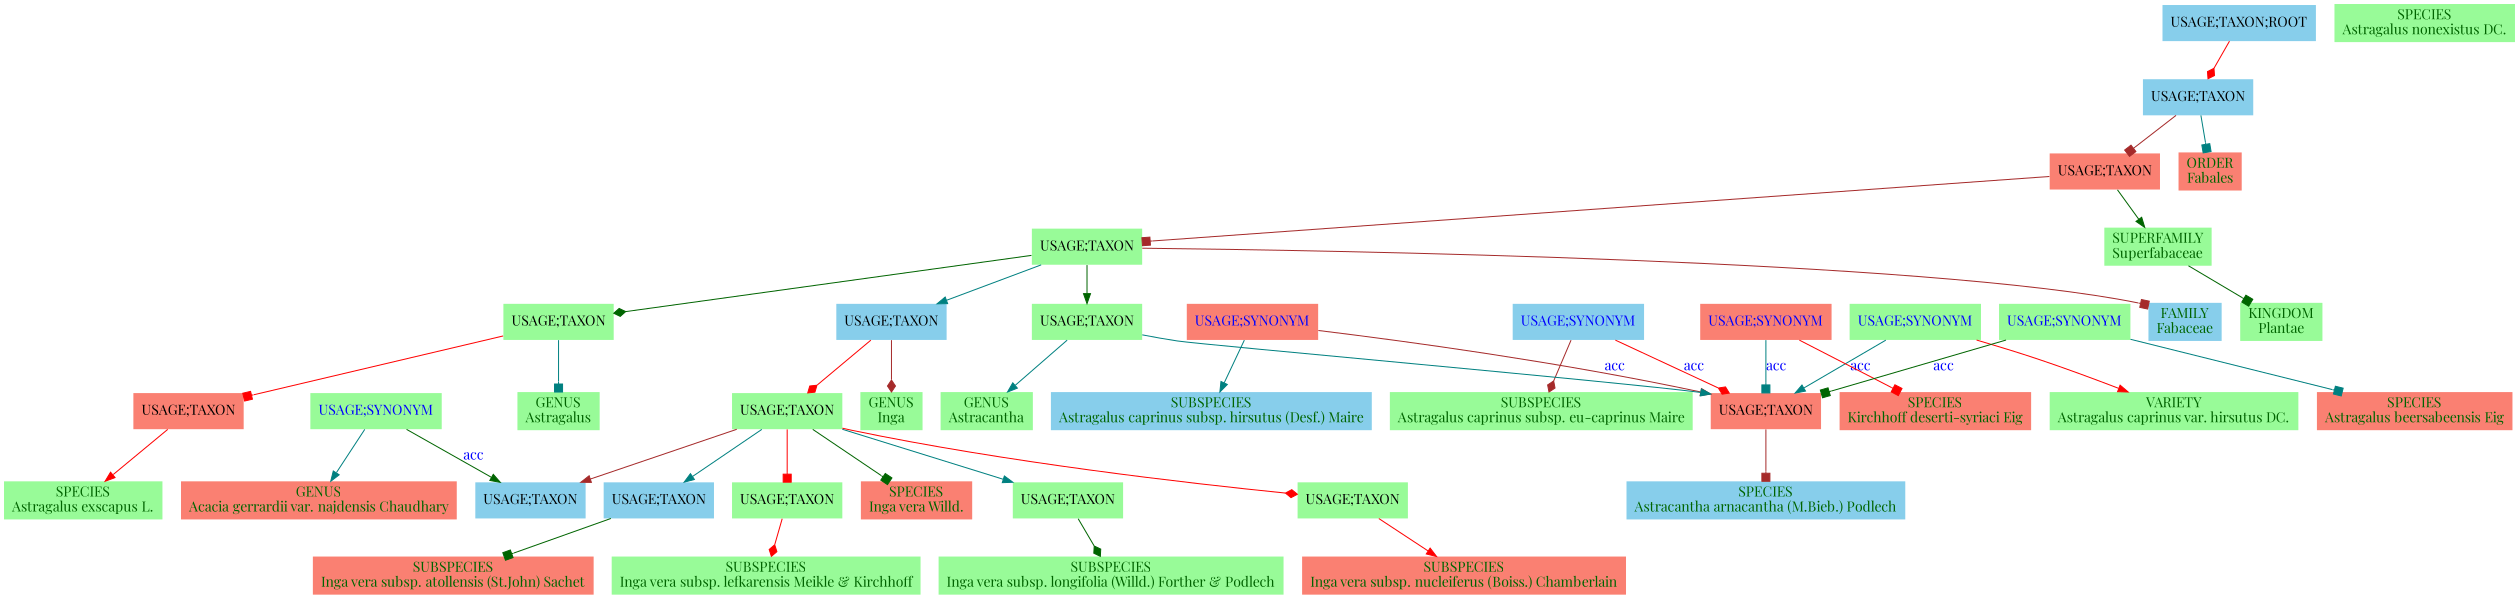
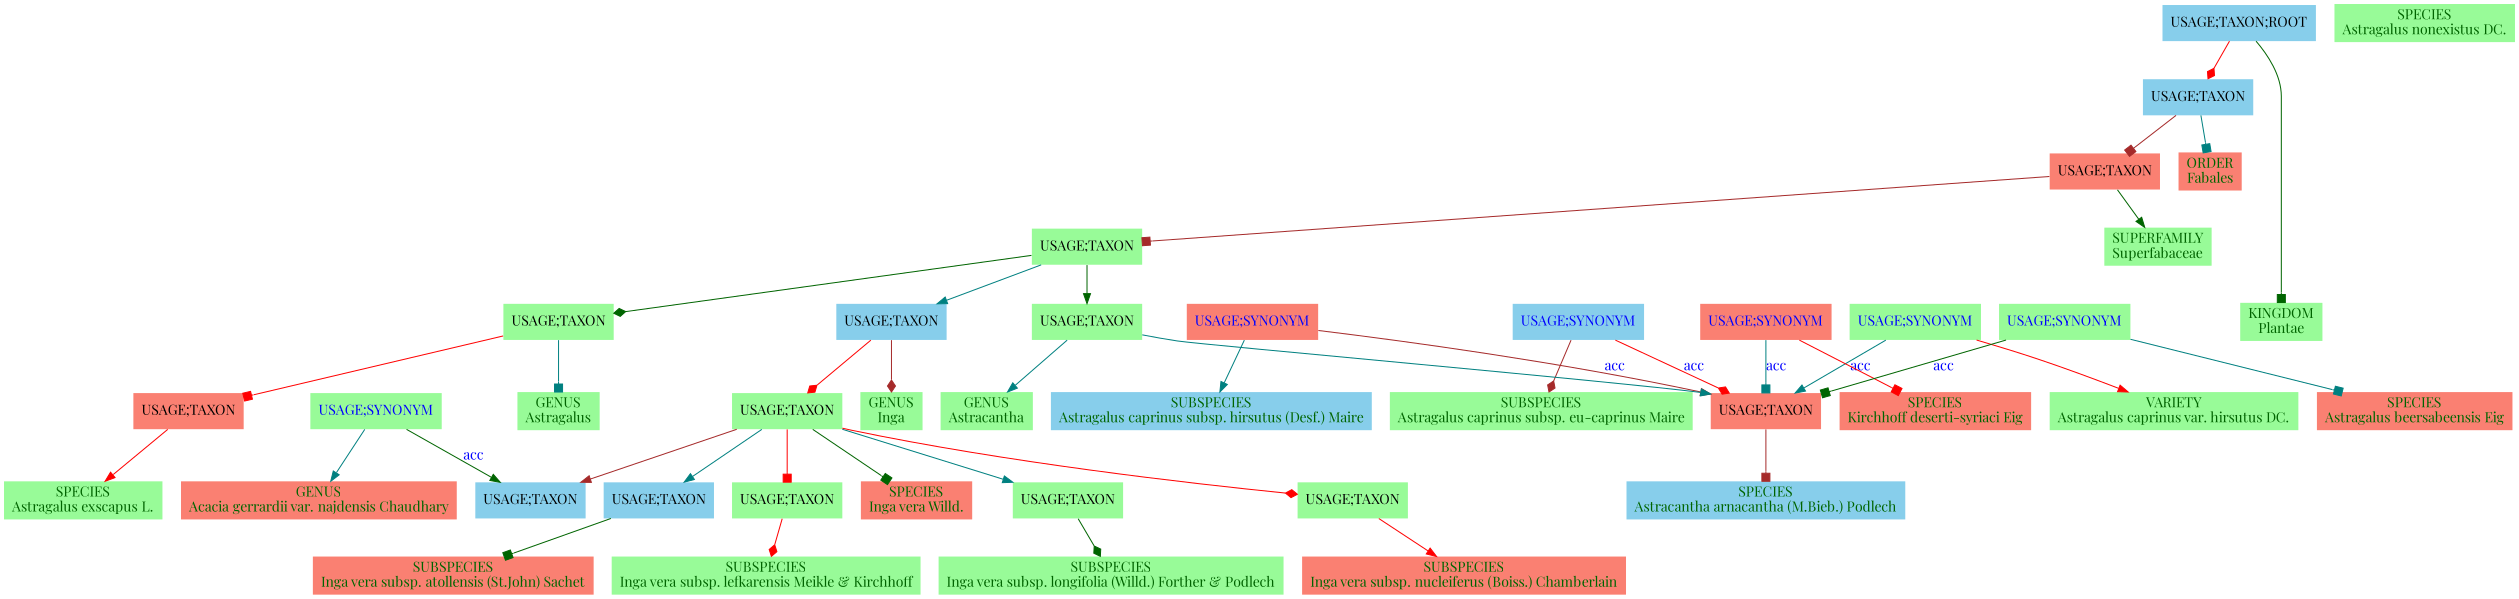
edge "SUPERFAMILY Superfabaceae" -> "KINGDOM Plantae": now "USAGE;TAXON;ROOT" -> "KINGDOM Plantae"
node "FAMILY Fabaceae": removed
